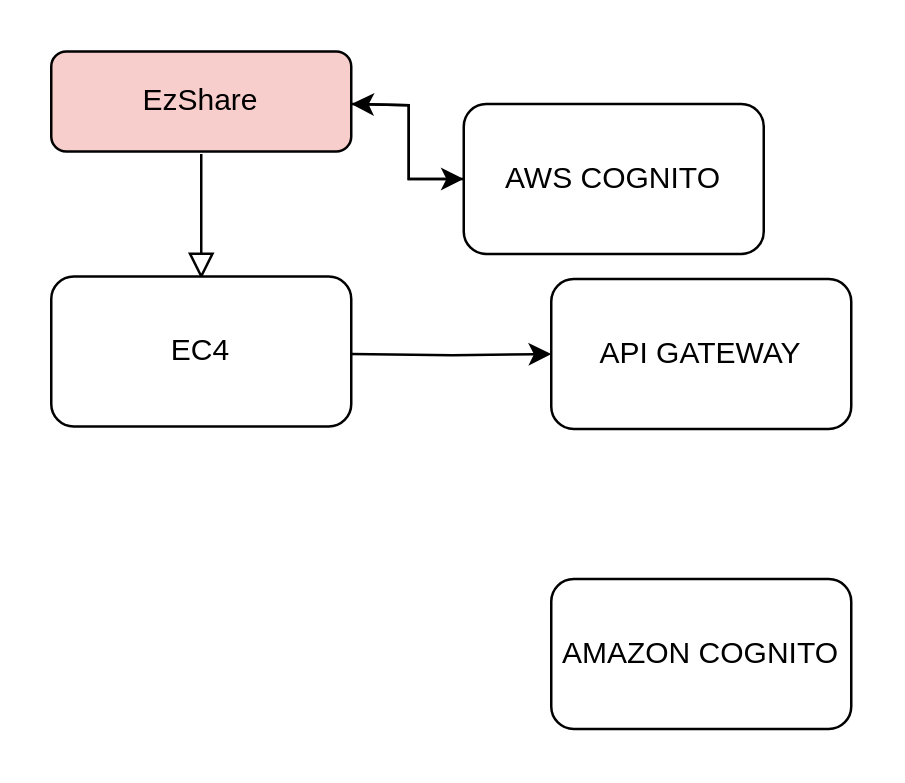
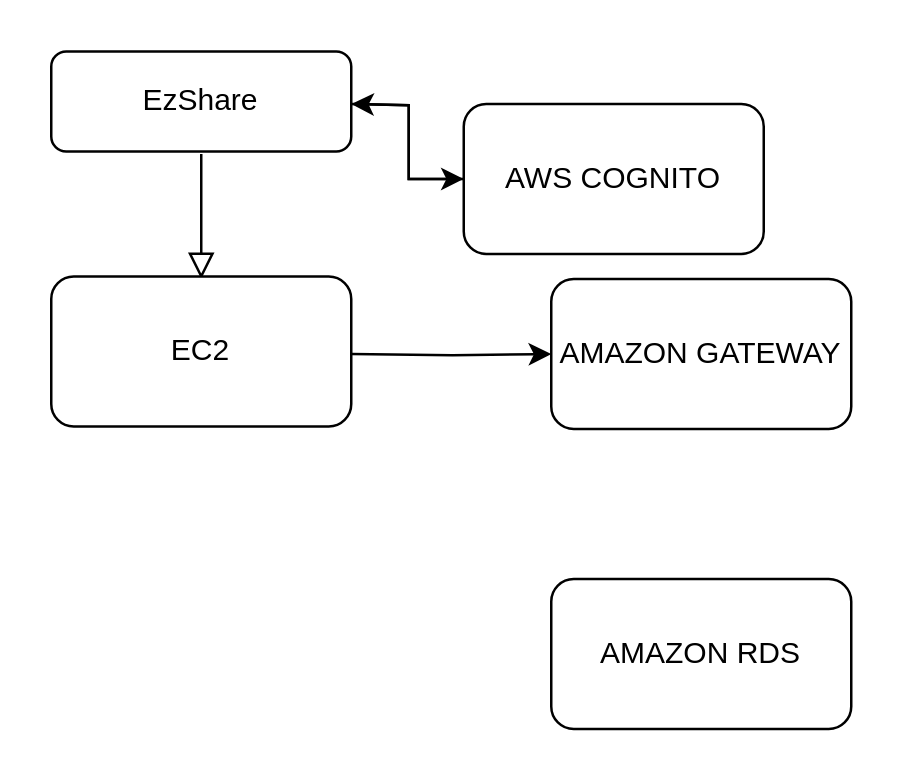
node "EzShare": fillcolor #f8cecc -> #ffffff
node "EC4": label "EC4" -> "EC2"
node "API GATEWAY": label "API GATEWAY" -> "AMAZON GATEWAY"
node "AMAZON COGNITO": label "AMAZON COGNITO" -> "AMAZON RDS"
